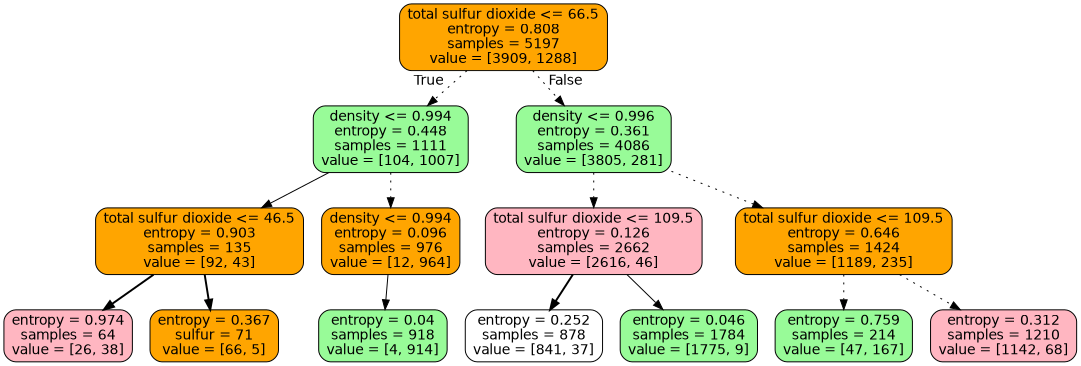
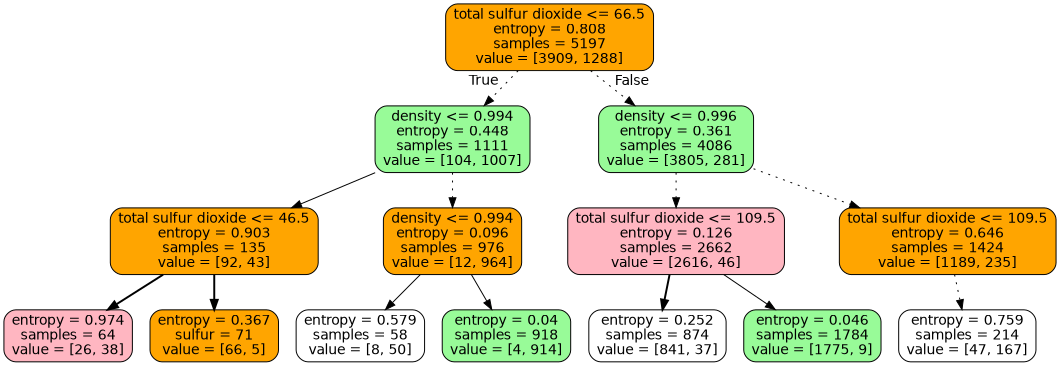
node "entropy = 0.579 samples = 58 value = [8, 50]": added
node "entropy = 0.252 samples = 878 value = [841, 37]": label "entropy = 0.252 samples = 878 value = [841, 37]" -> "entropy = 0.252 samples = 874 value = [841, 37]"
node "entropy = 0.759 samples = 214 value = [47, 167]": fillcolor palegreen -> white
node "entropy = 0.312 samples = 1210 value = [1142, 68]": removed
